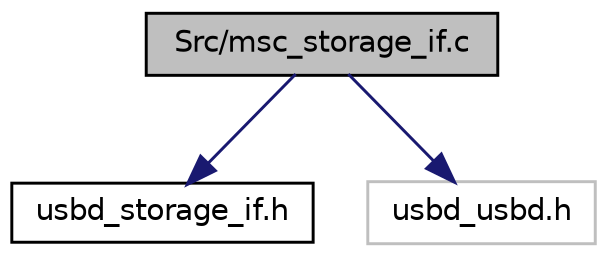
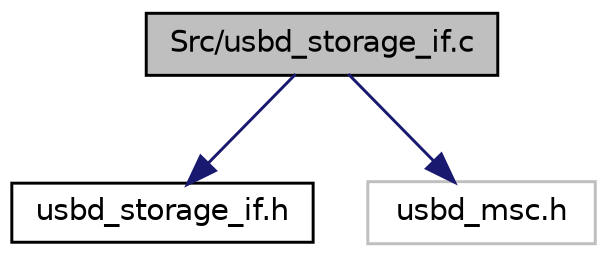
node "Src/msc_storage_if.c": label "Src/msc_storage_if.c" -> "Src/usbd_storage_if.c"
node "usbd_usbd.h": label "usbd_usbd.h" -> "usbd_msc.h"
